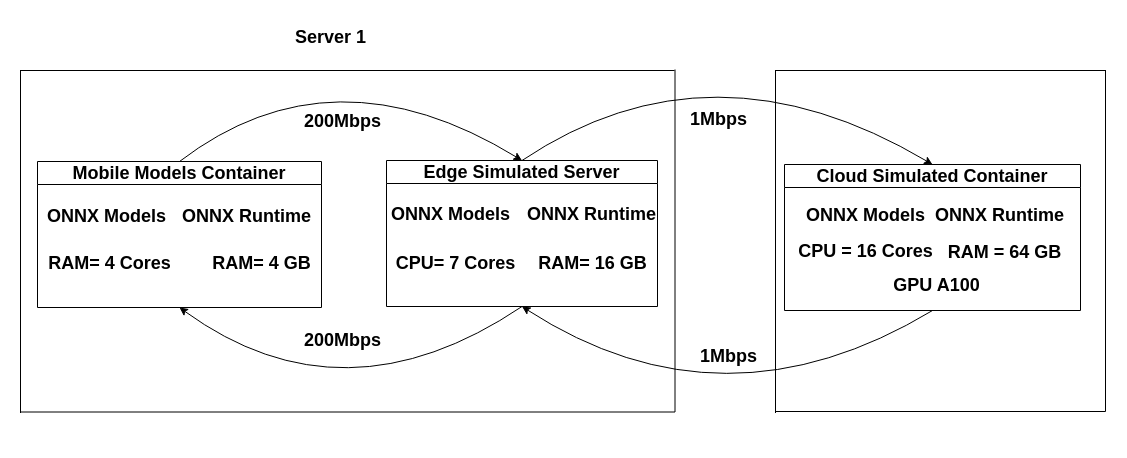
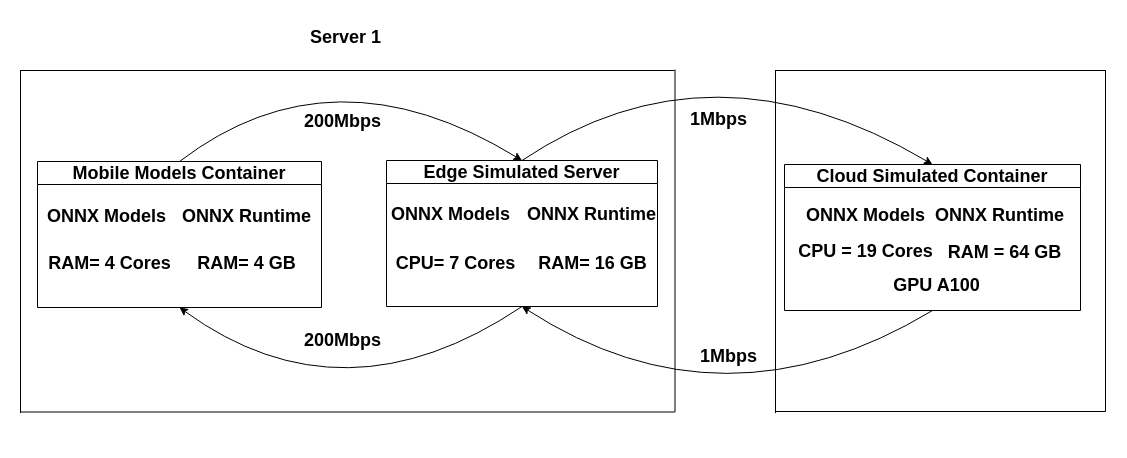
node "Server 1": moved (330, 38) -> (345, 38)
node "CPU = 16 Cores": label "CPU = 16 Cores" -> "CPU = 19 Cores"
node "RAM= 4 GB": moved (261, 264) -> (246, 264)
